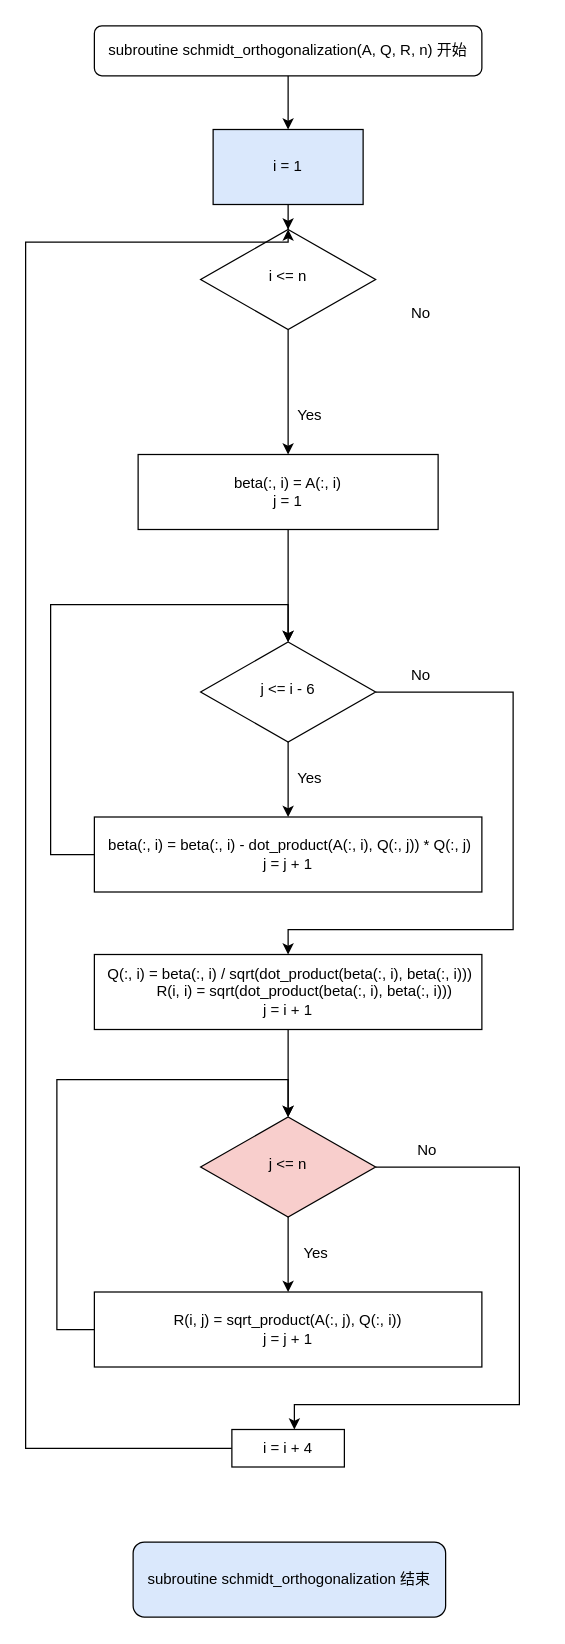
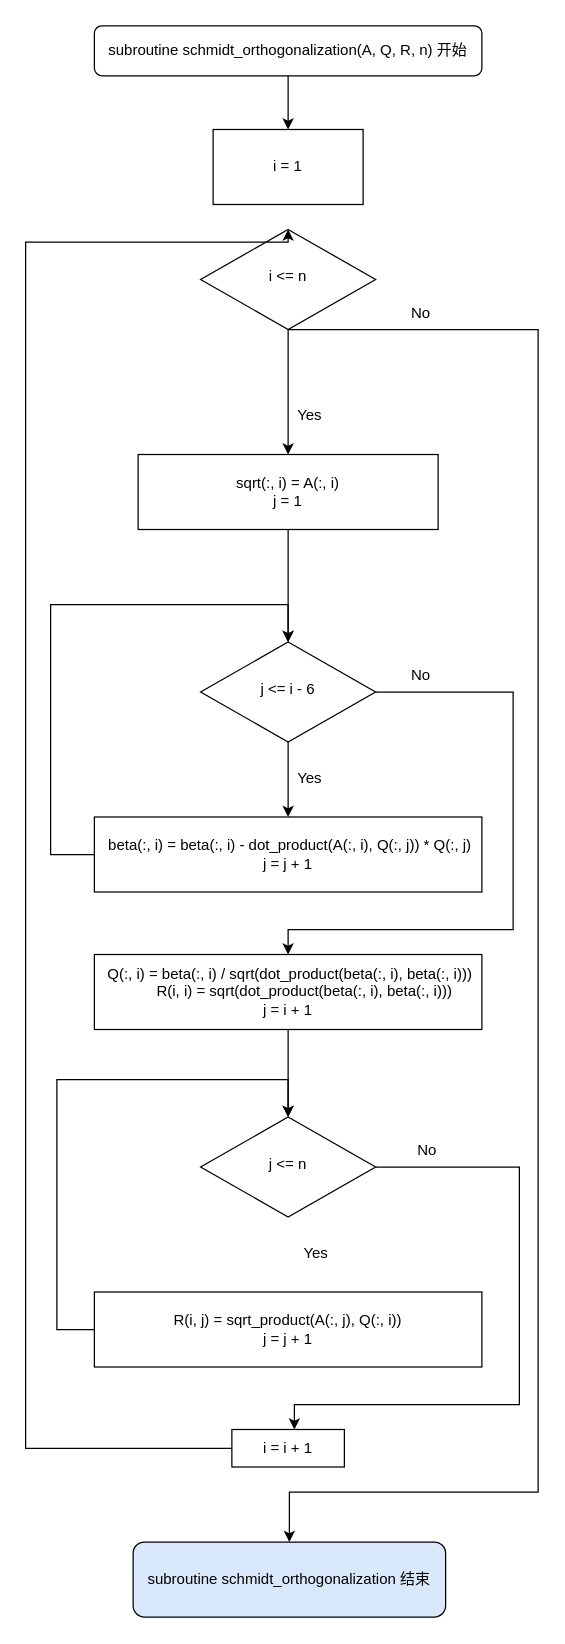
node "i = 1": fillcolor #dae8fc -> #ffffff
edge "i = 1" -> "i <= n": removed
node "beta(:, i) = A(:, i) j = 1": label "beta(:, i) = A(:, i) j = 1" -> "sqrt(:, i) = A(:, i) j = 1"
edge "i <= n" -> "subroutine schmidt_orthogonalization 结束": added
node "j <= n": fillcolor #f8cecc -> #ffffff
edge "j <= n" -> "R(i, j) = sqrt_product(A(:, j), Q(:, i)) j = j + 1": removed
node "i = i + 4": label "i = i + 4" -> "i = i + 1"
